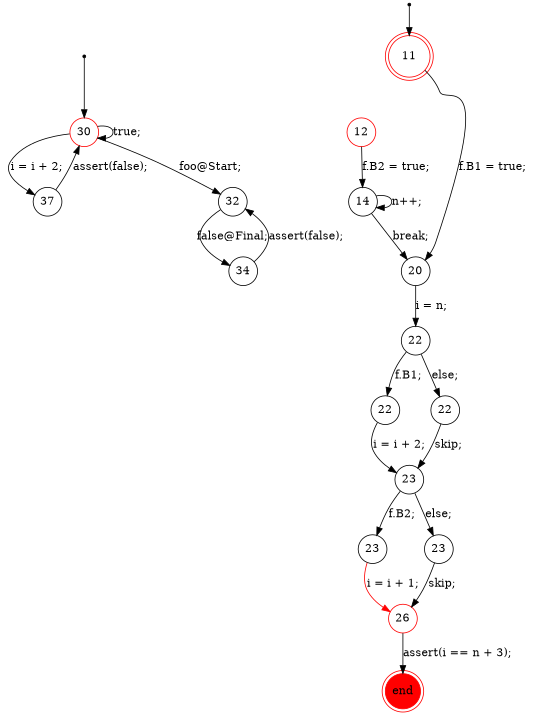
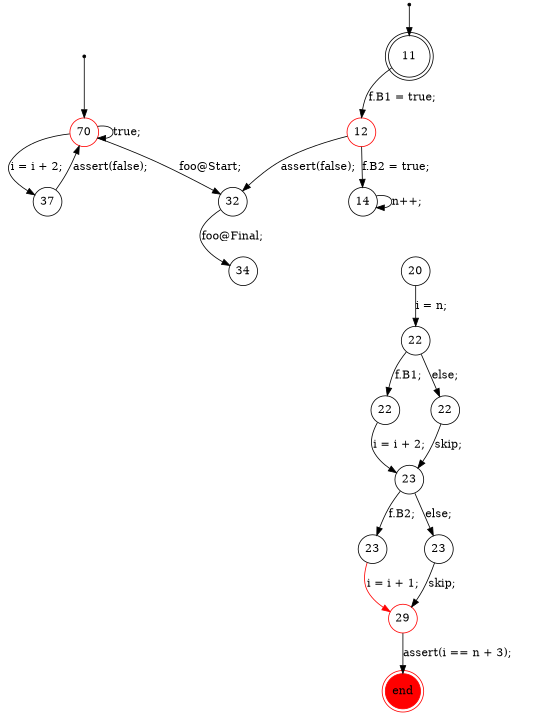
node "11": color red -> black
node "30": label "30" -> "70"
edge "11" -> "20": now "11" -> "12"
edge "14" -> "20": removed, label "break;"
edge "32" -> "34": label "false@Final; " -> "foo@Final; "
edge "34" -> "32": now "12" -> "32"
node "26": label "26" -> "29"
